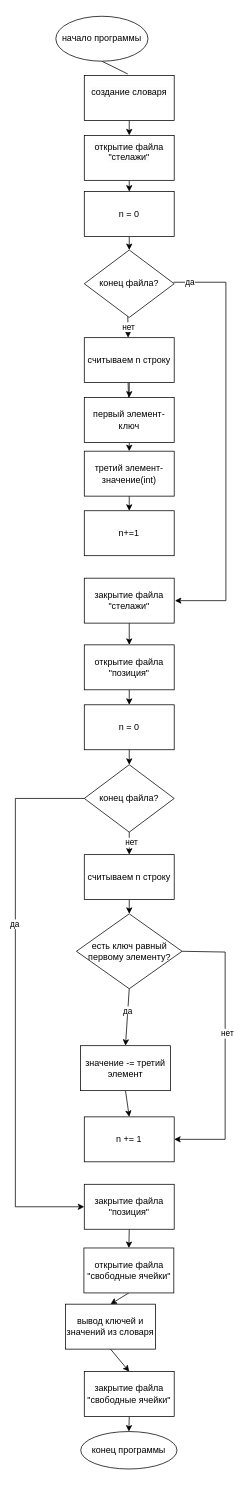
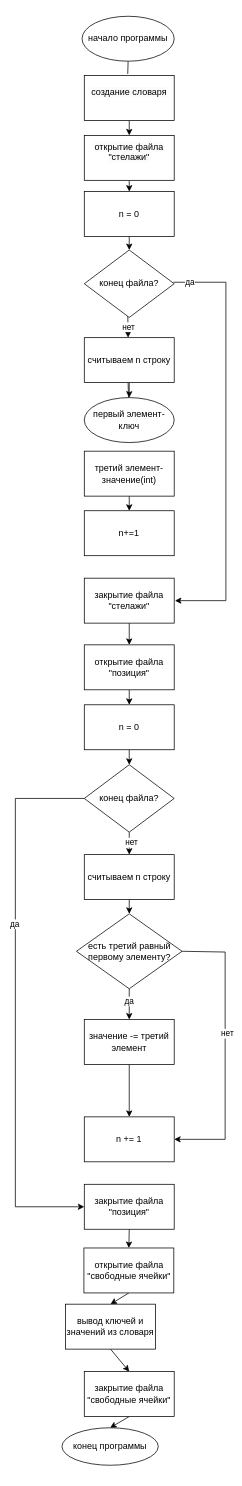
node "начало программы": moved (102, 38) -> (128, 38)
node "первый элемент-ключ": shape rectangle -> ellipse
edge "первый элемент-ключ" -> "третий элемент-значение(int)": removed
node "есть ключ равный первому элементу?": label "есть ключ равный первому элементу?" -> "есть третий равный первому элементу?"
node "значение -= третий элемент": moved (126, 1068) -> (129, 1042)
node "конец программы": moved (129, 1451) -> (110, 1447)
